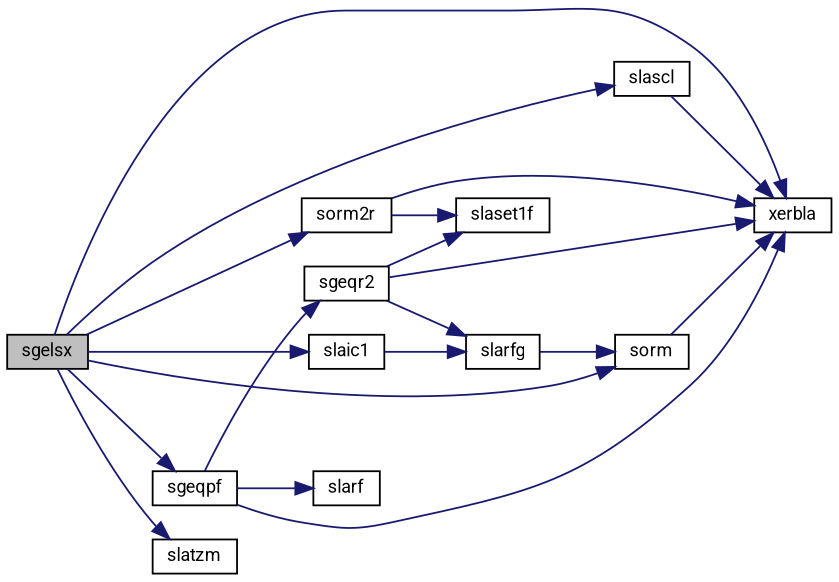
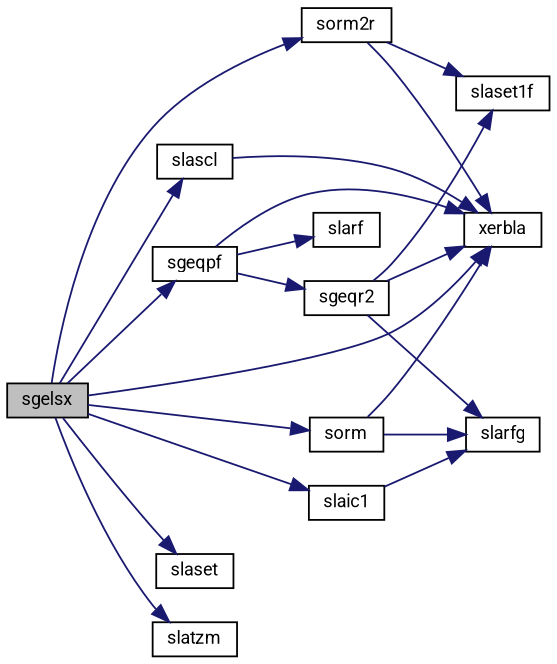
edge "slarfg" -> "sorm": reversed
node "slaset": added
